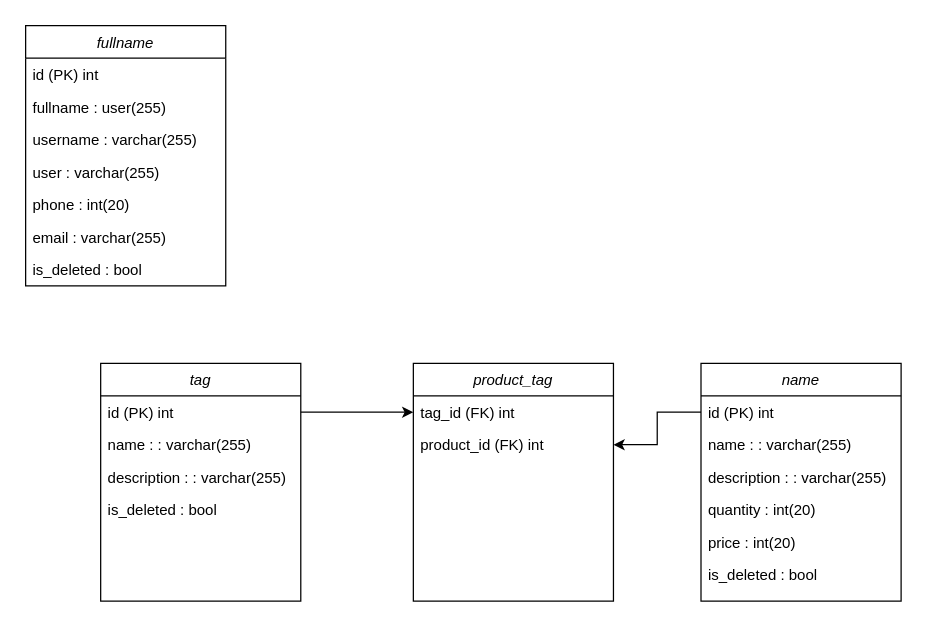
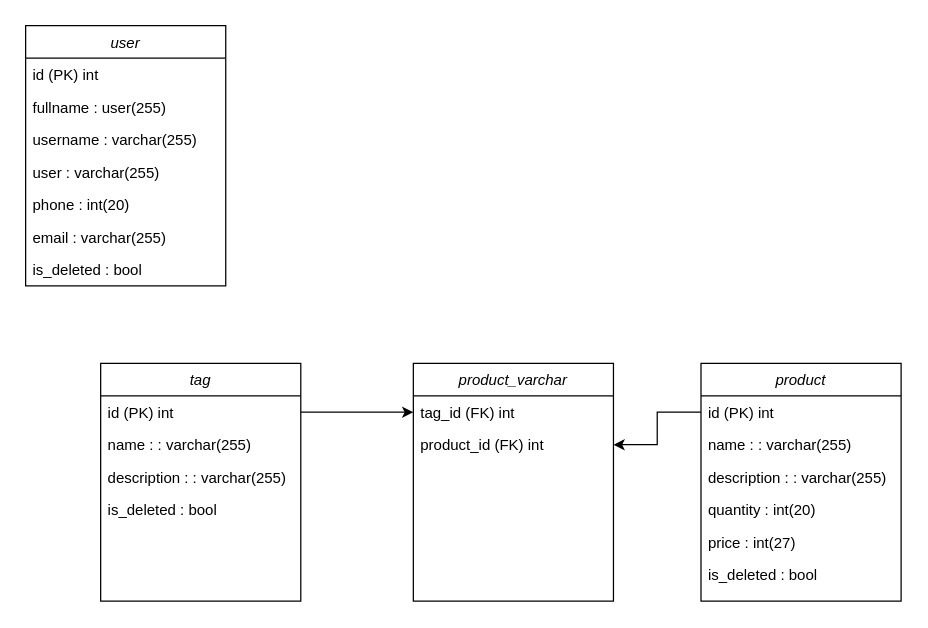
node "fullname": label "fullname" -> "user"
node "product_tag": label "product_tag" -> "product_varchar"
node "name": label "name" -> "product"
node "price : int(20)": label "price : int(20)" -> "price : int(27)"
